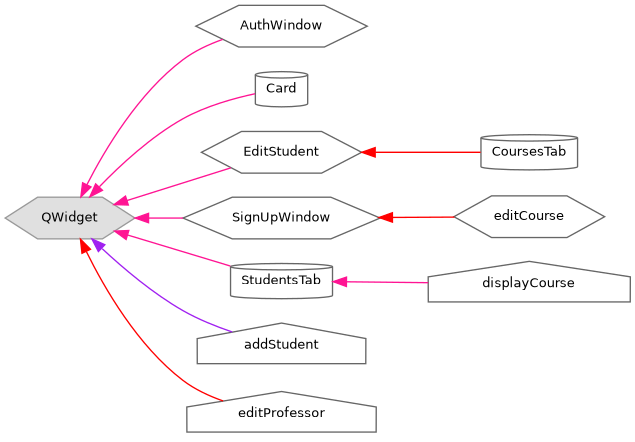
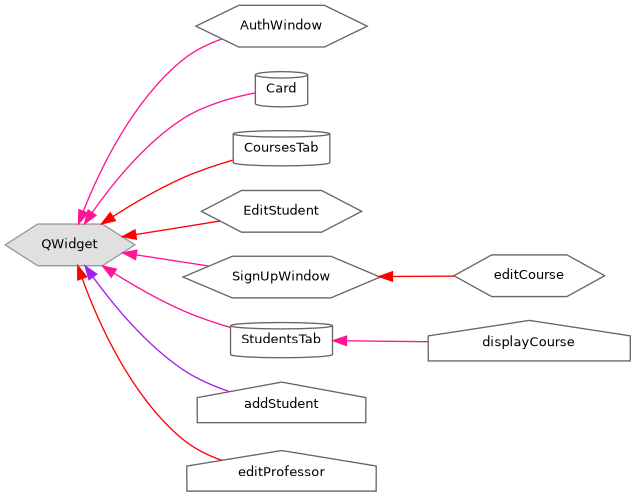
edge "CoursesTab" -> "EditStudent": now "CoursesTab" -> "QWidget"
edge "EditStudent" -> "QWidget": color deeppink -> red
